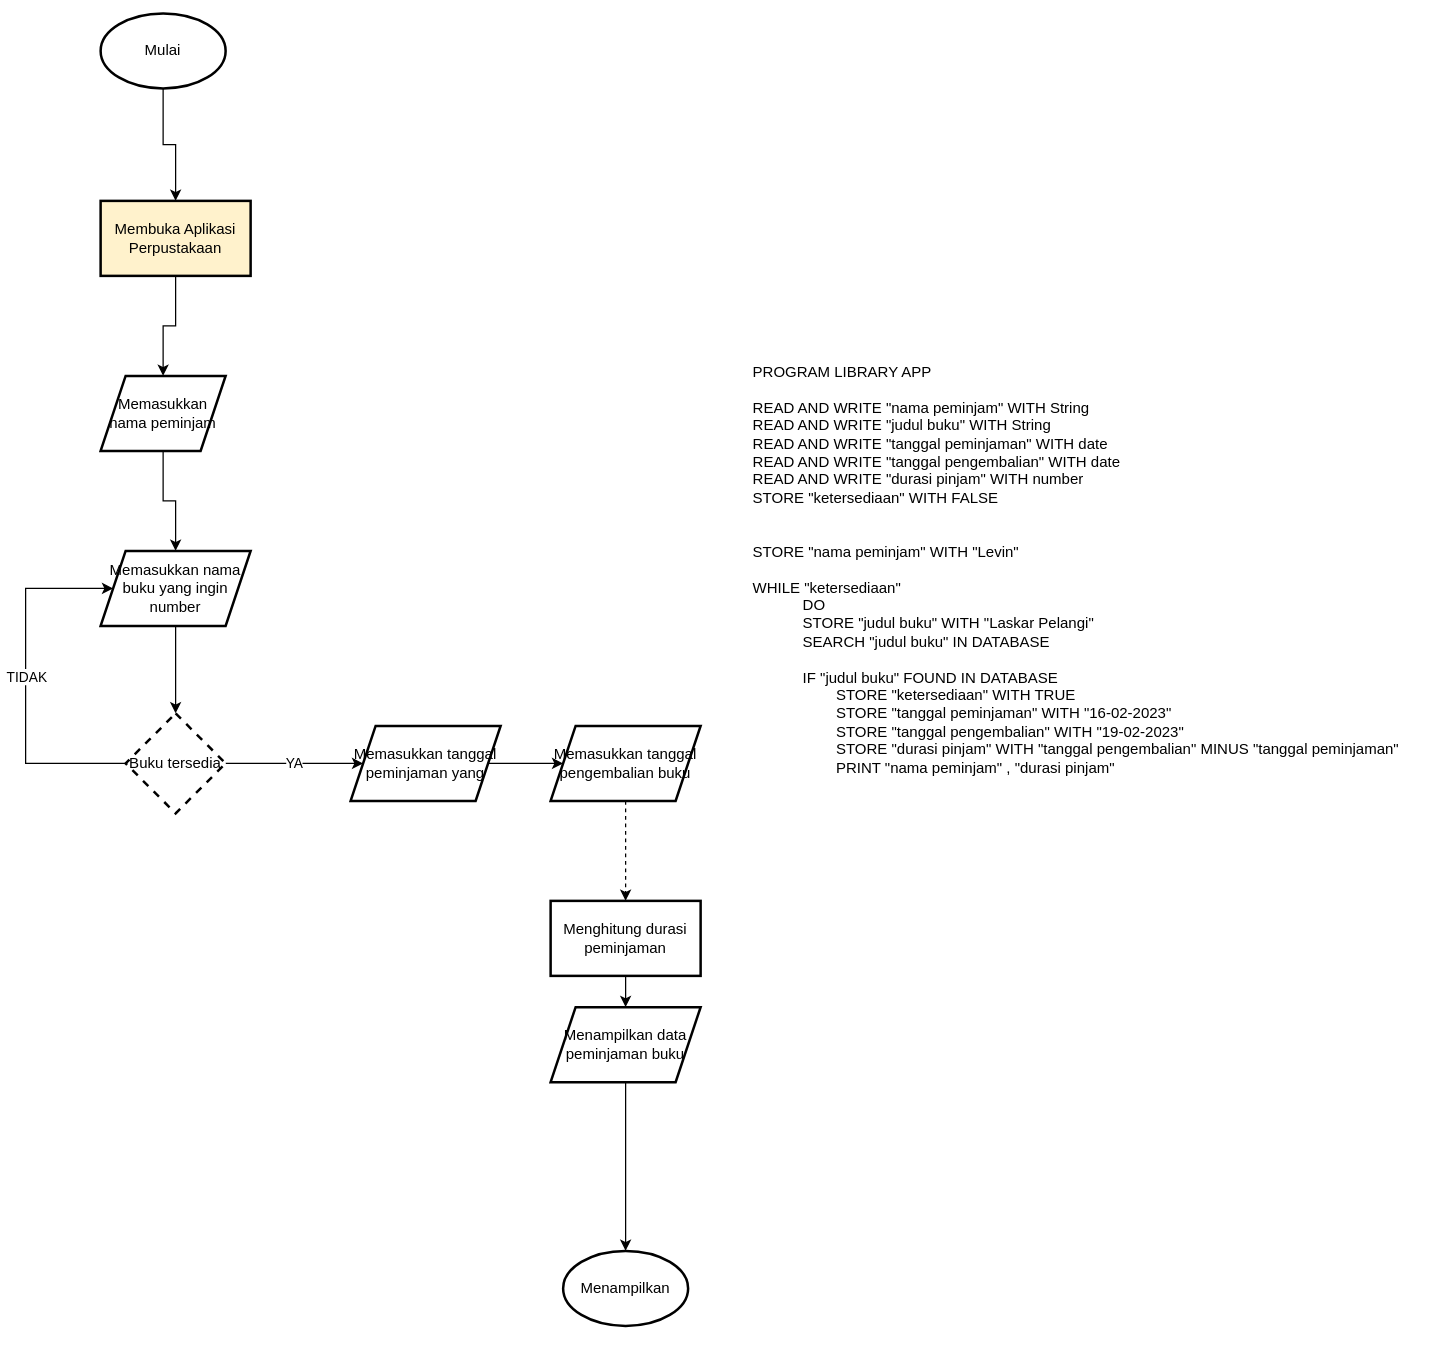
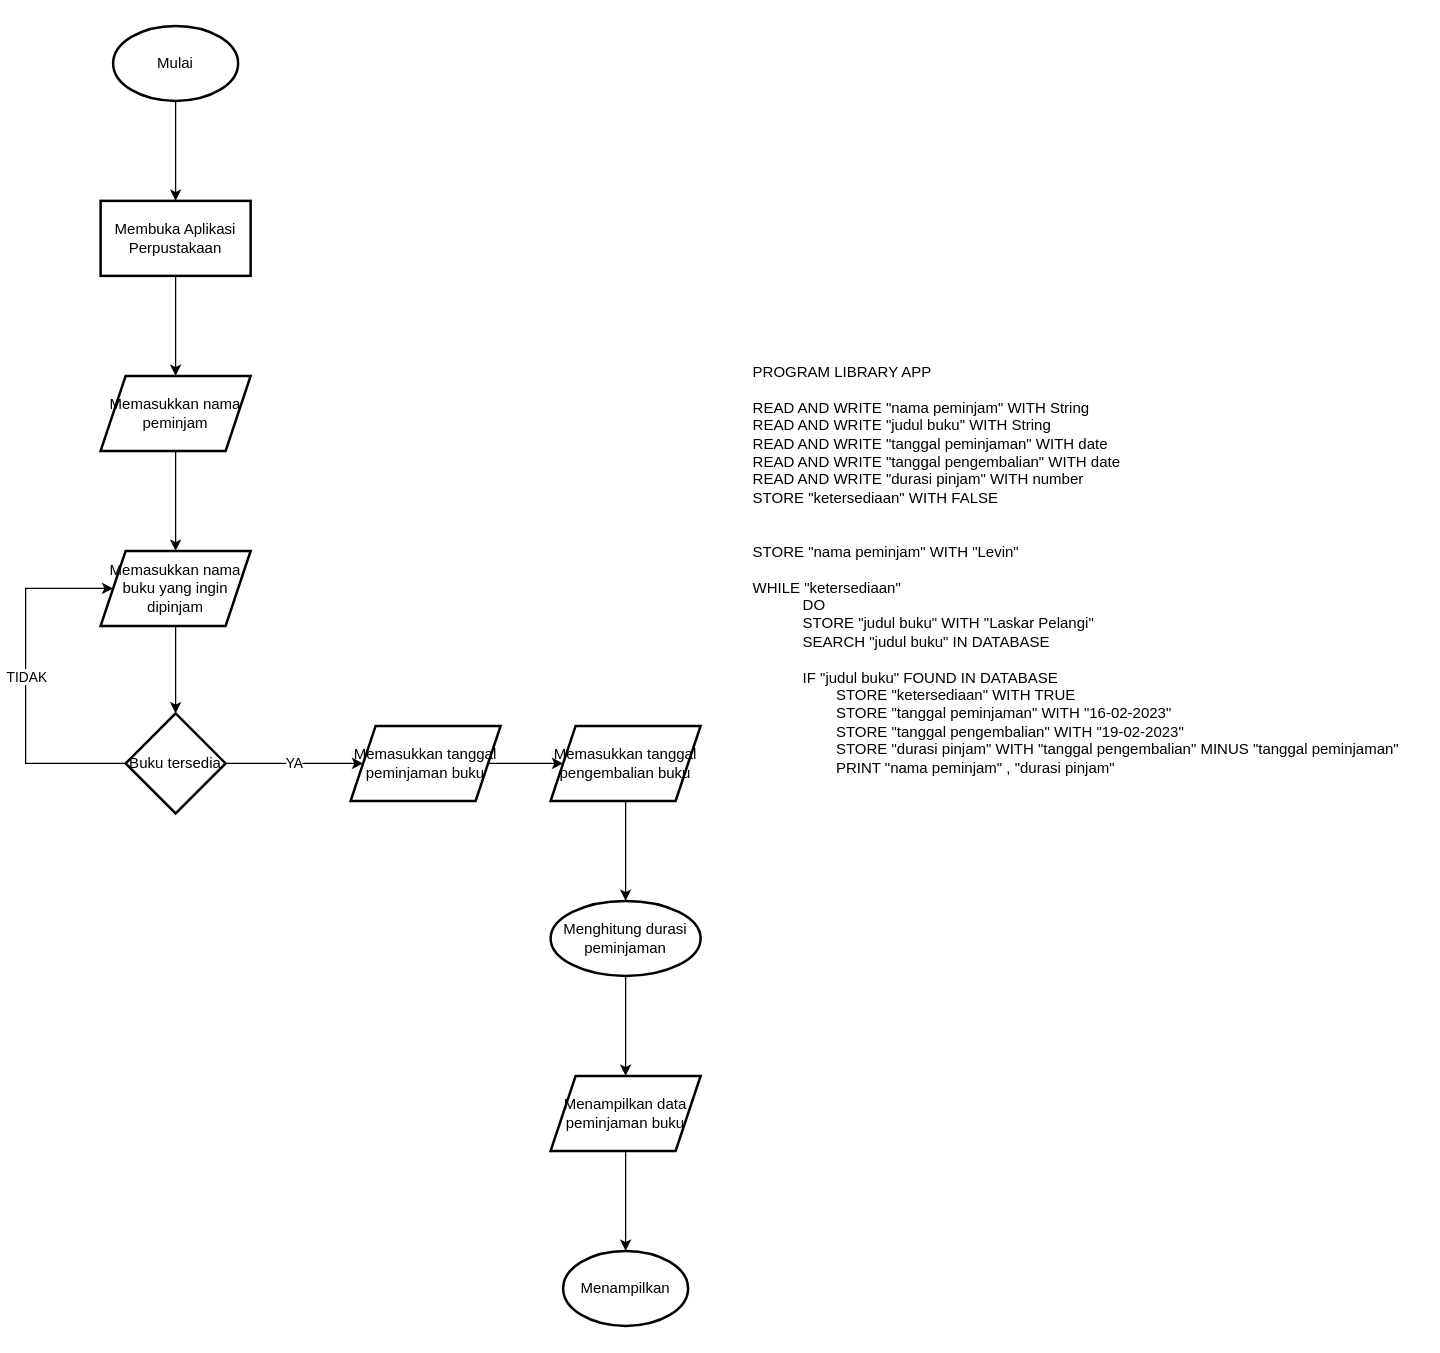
node "Mulai": moved (163, 51) -> (176, 63)
node "Membuka Aplikasi Perpustakaan": fillcolor #fff2cc -> #ffffff
node "Memasukkan nama peminjam": size 125x75 -> 150x75
node "Memasukkan nama buku yang ingin number": label "Memasukkan nama buku yang ingin number" -> "Memasukkan nama buku yang ingin dipinjam"
node "Buku tersedia": style dashed -> solid
node "Memasukkan tanggal peminjaman yang": label "Memasukkan tanggal peminjaman yang" -> "Memasukkan tanggal peminjaman buku"
edge "Memasukkan tanggal pengembalian buku" -> "Menghitung durasi peminjaman": style dashed -> solid
node "Menghitung durasi peminjaman": shape rectangle -> ellipse
node "Menampilkan data peminjaman buku": moved (626, 1044) -> (626, 1113)
